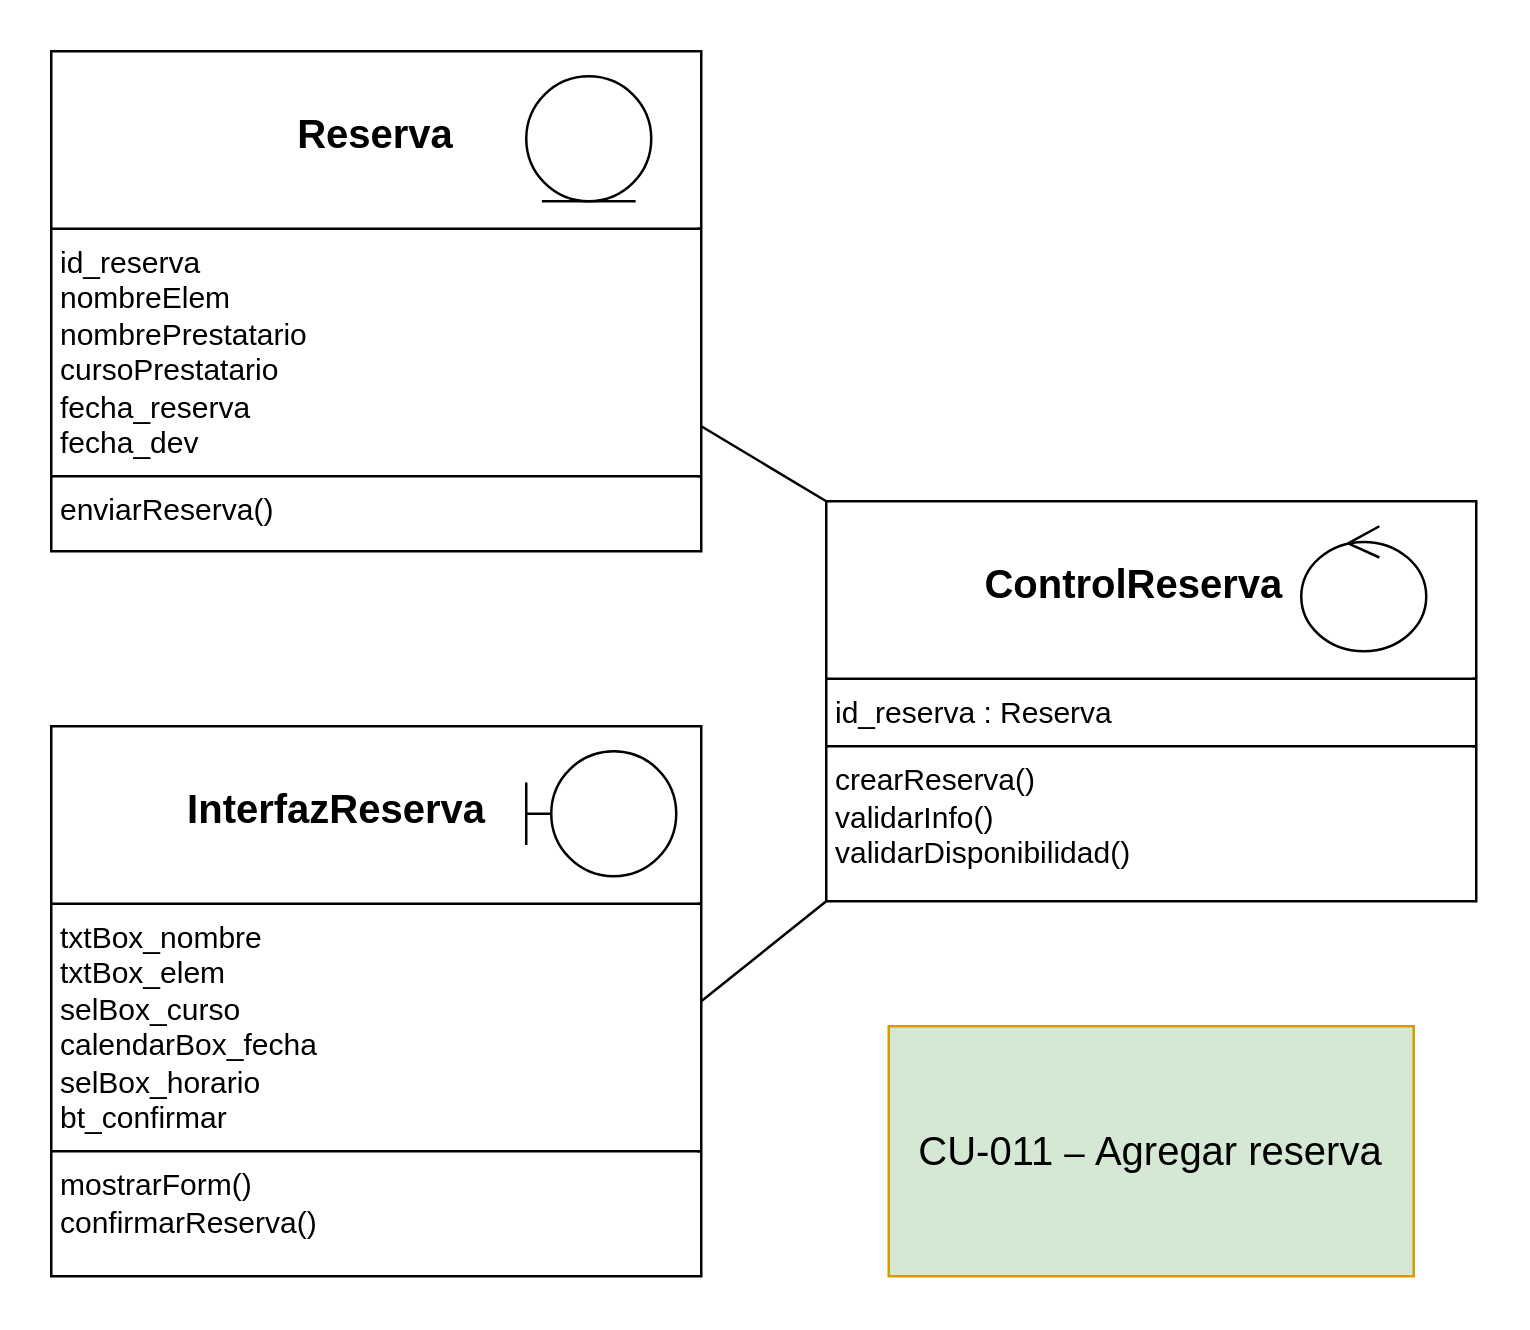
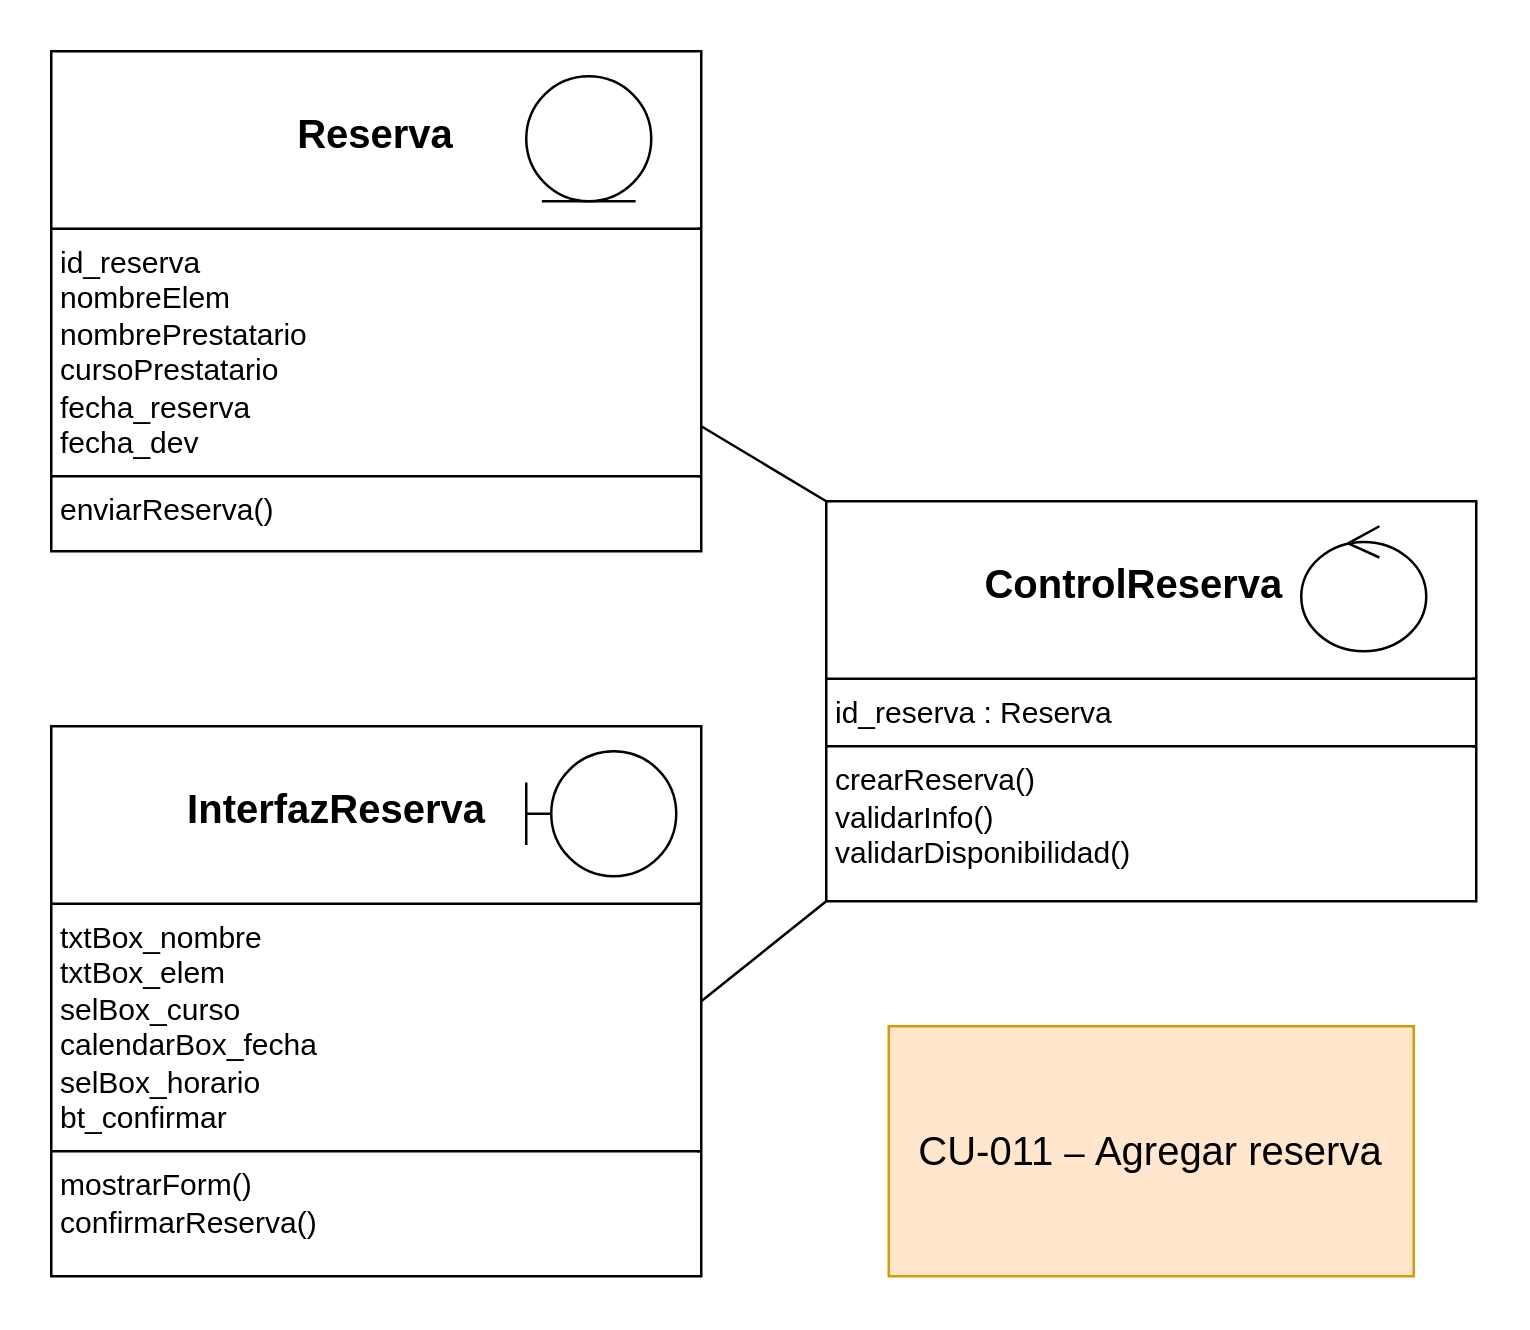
node "CU-011 – Agregar reserva": fillcolor #d5e8d4 -> #ffe6cc
